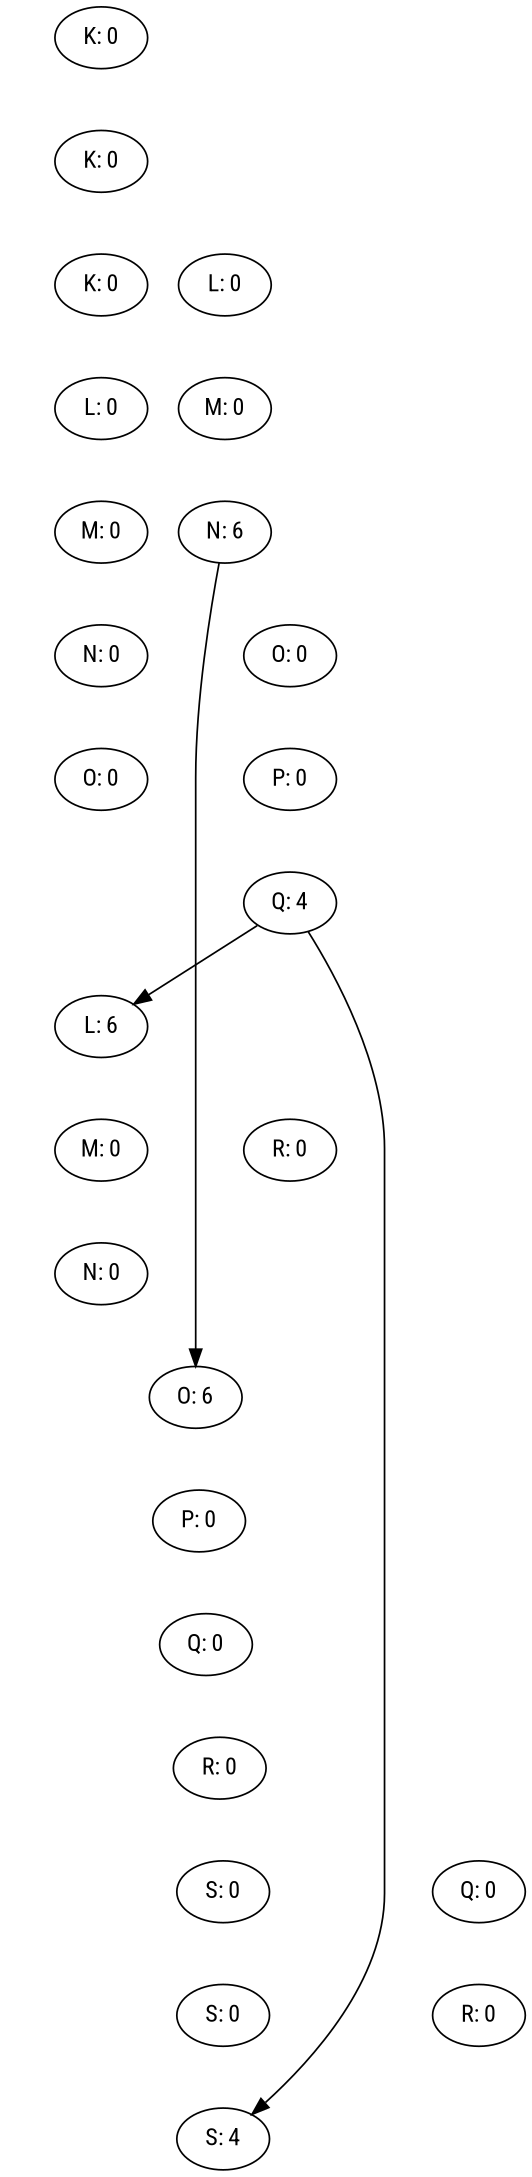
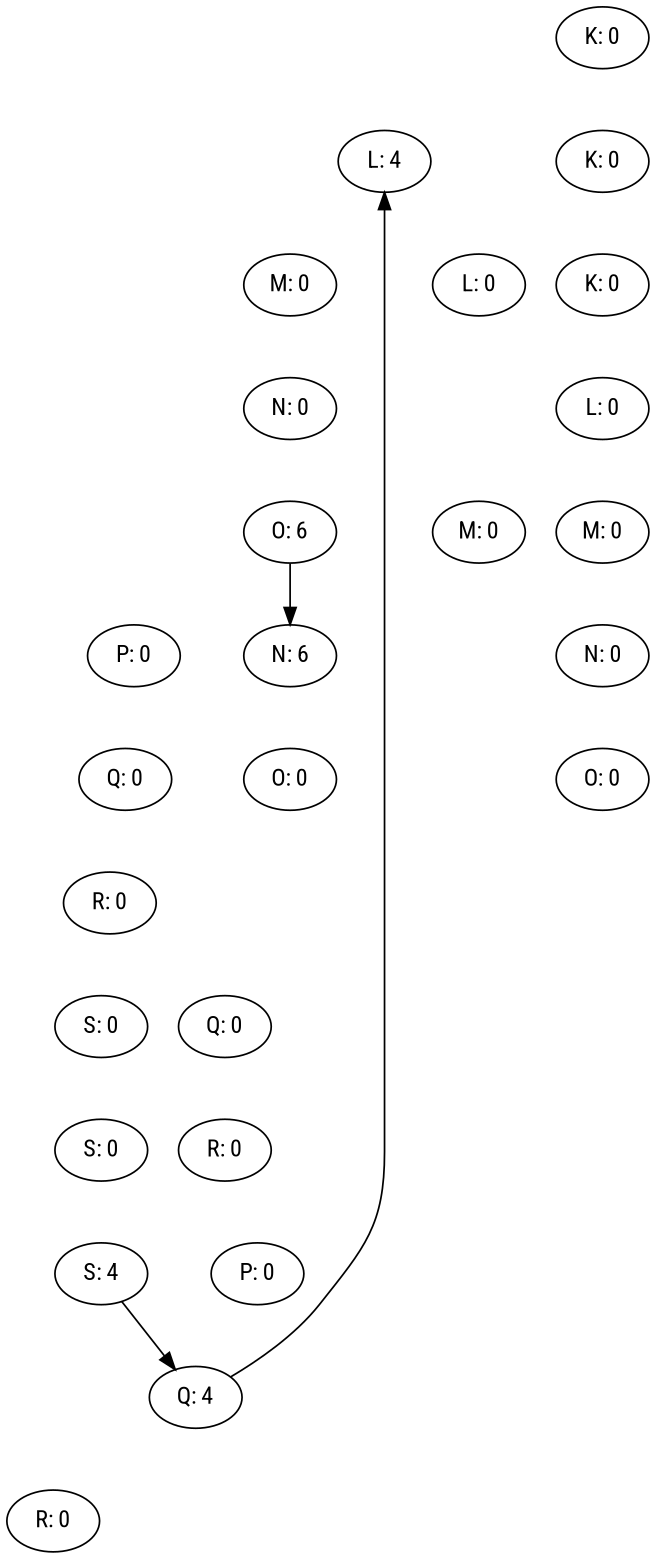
edge "N: 6" -> "O: 6": reversed
node "L: 6": label "L: 6" -> "L: 4"
edge "Q: 4" -> "S: 4": reversed
